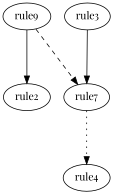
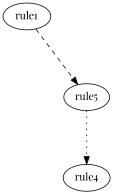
node "rule9": label "rule9" -> "rule1"
node "rule3": removed
node "rule2": removed
node "rule7": label "rule7" -> "rule5"
